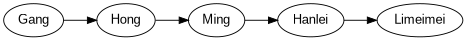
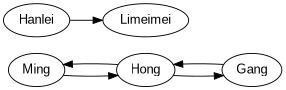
edge "Ming" -> "Hanlei": now "Ming" -> "Hong"
edge "Hong" -> "Gang": added
